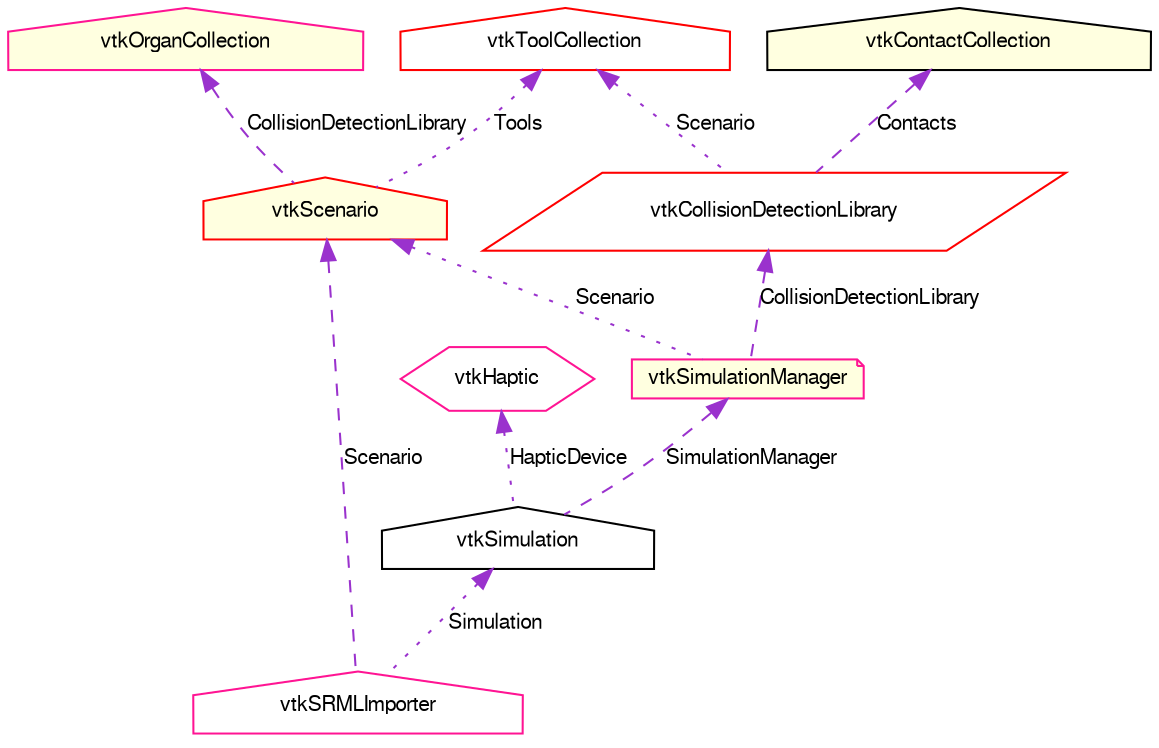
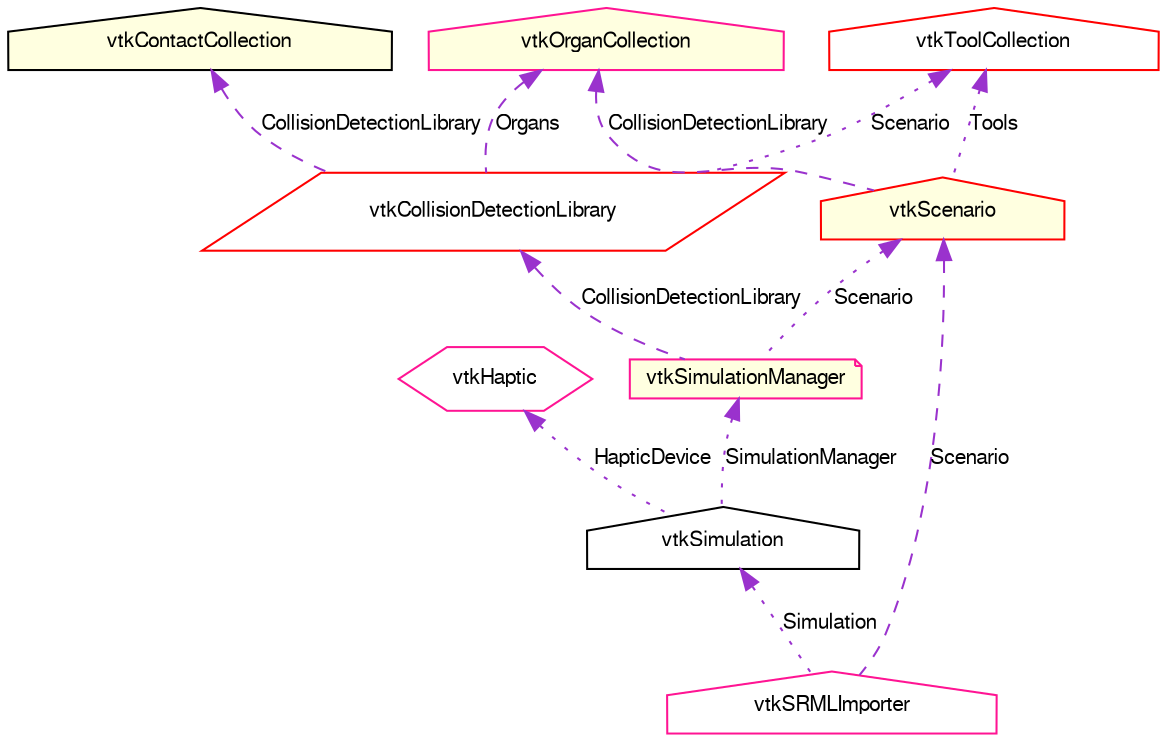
edge "vtkCollisionDetectionLibrary" -> "vtkOrganCollection": added, label "Organs"
edge "vtkCollisionDetectionLibrary" -> "vtkContactCollection": label "Contacts" -> "CollisionDetectionLibrary"
edge "vtkSimulation" -> "vtkSimulationManager": style dashed -> dotted
